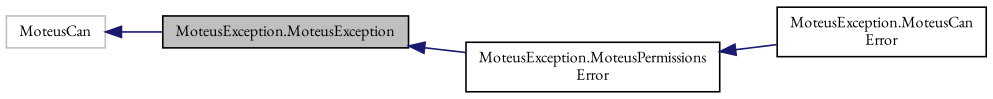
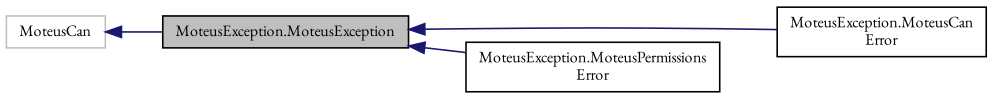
edge "MoteusException.MoteusCan Error" -> "MoteusException.MoteusPermissions Error": now "MoteusException.MoteusCan Error" -> "MoteusException.MoteusException"
